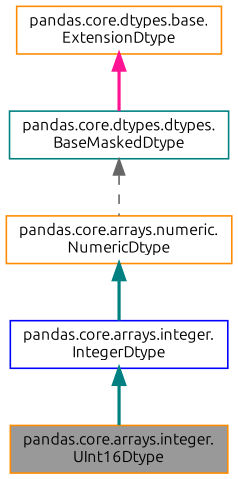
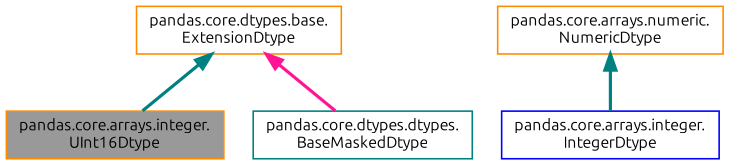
edge "pandas.core.arrays.numeric. NumericDtype" -> "pandas.core.dtypes.dtypes. BaseMaskedDtype": removed
edge "pandas.core.arrays.integer. UInt16Dtype" -> "pandas.core.arrays.integer. IntegerDtype": now "pandas.core.arrays.integer. UInt16Dtype" -> "pandas.core.dtypes.base. ExtensionDtype"
